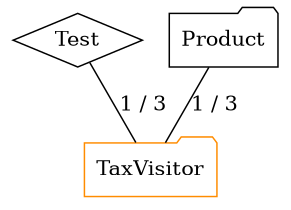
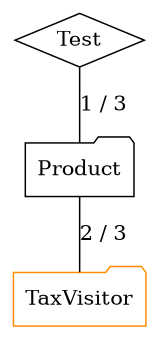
edge "Test" -- "TaxVisitor": now "Test" -- "Product"
edge "Product" -- "TaxVisitor": label "1 / 3" -> "2 / 3"
